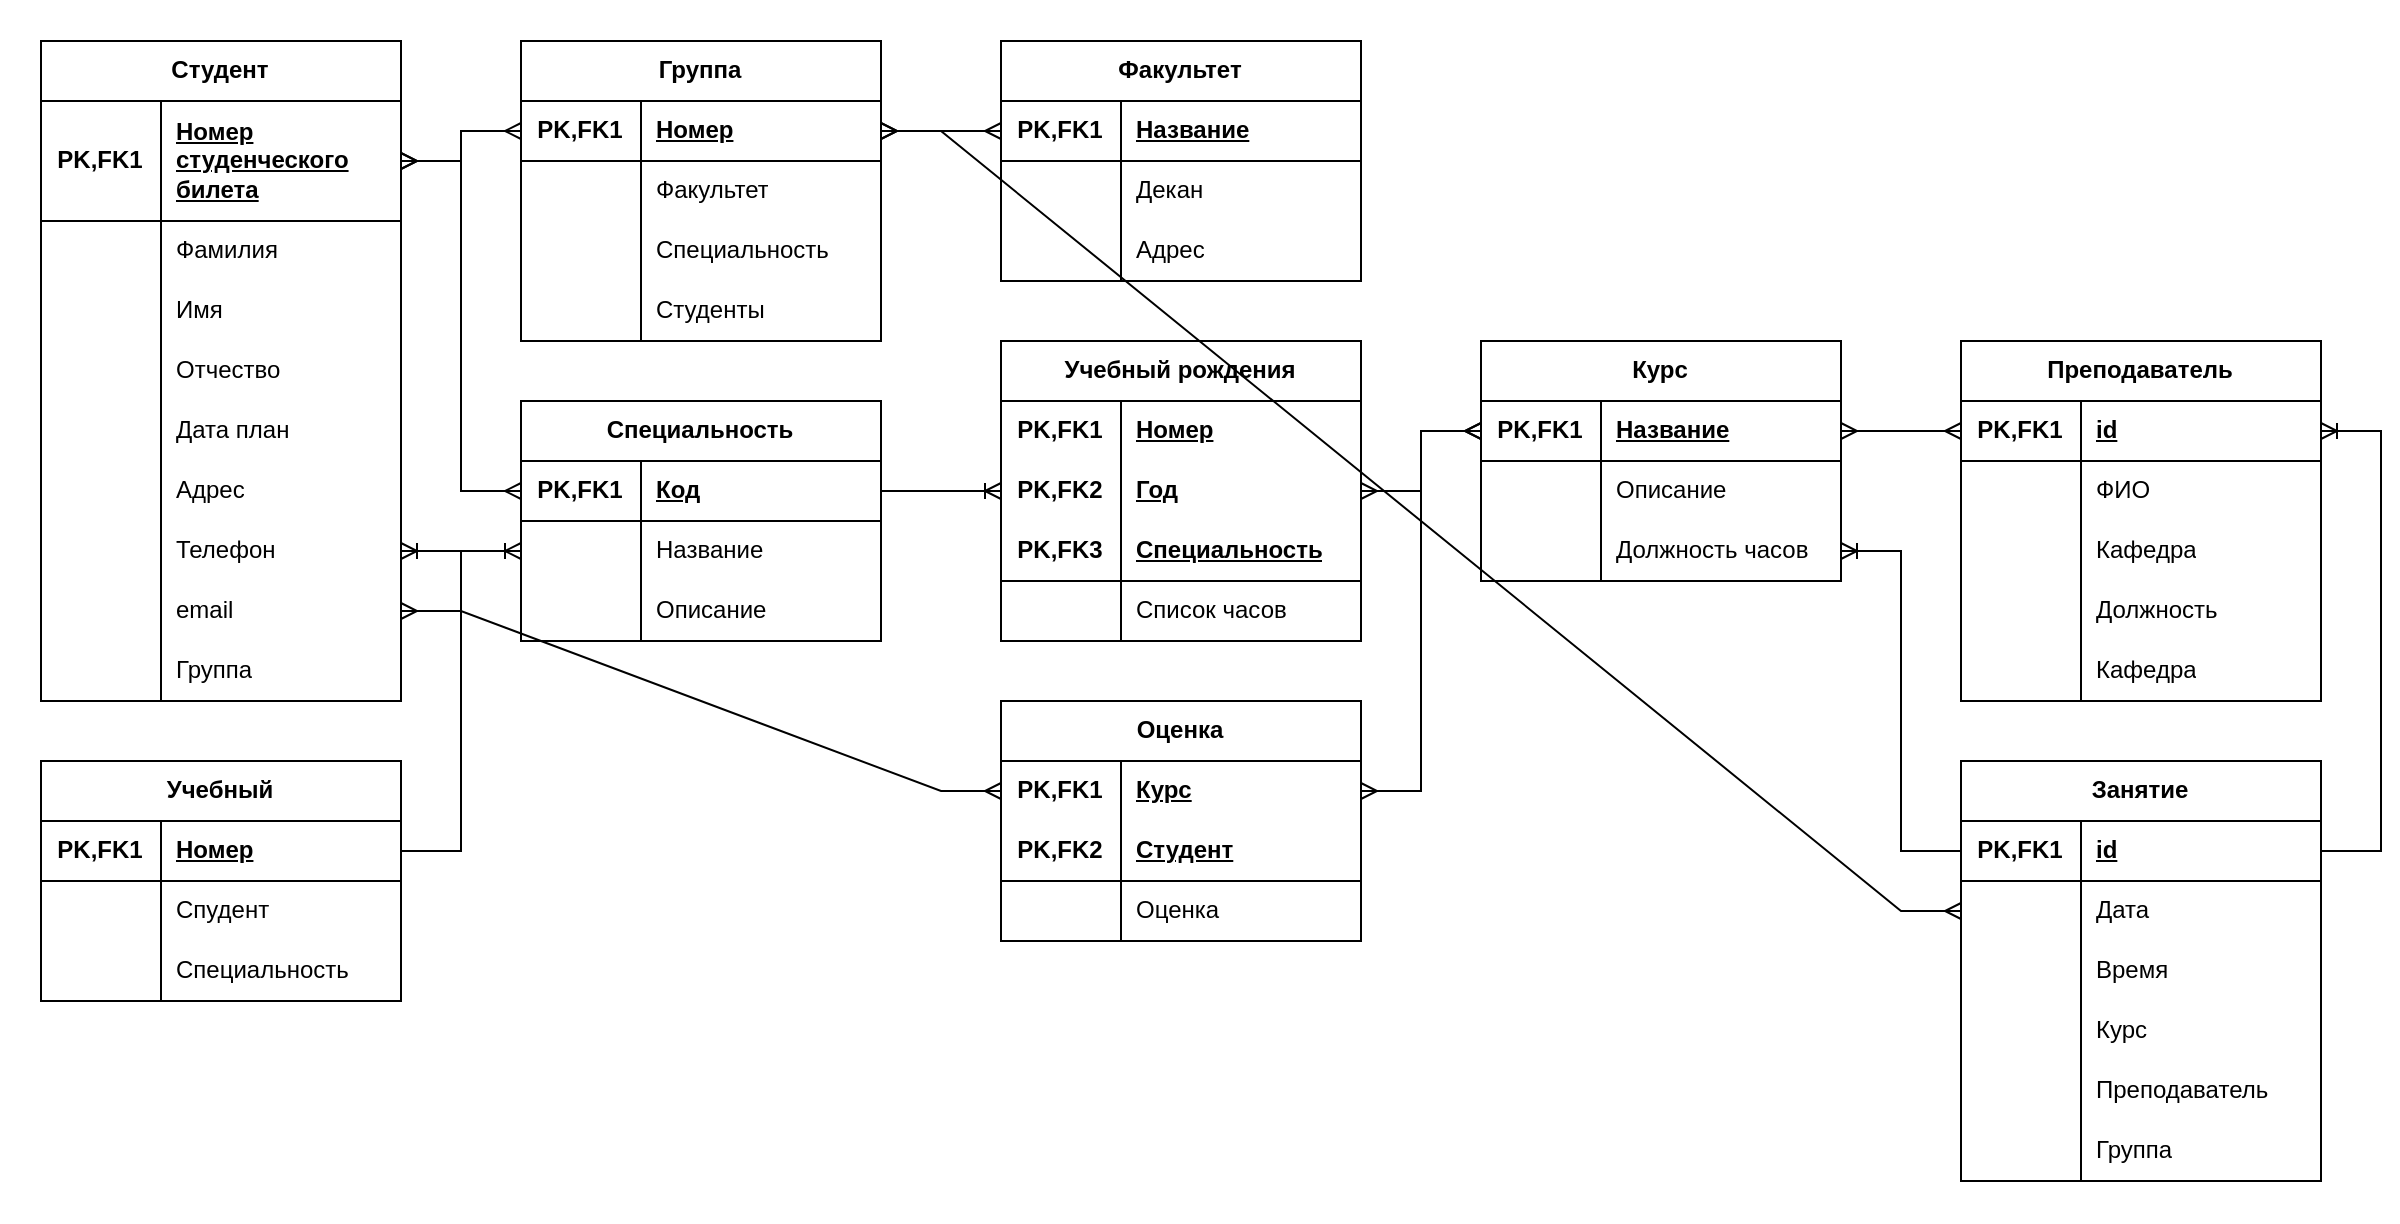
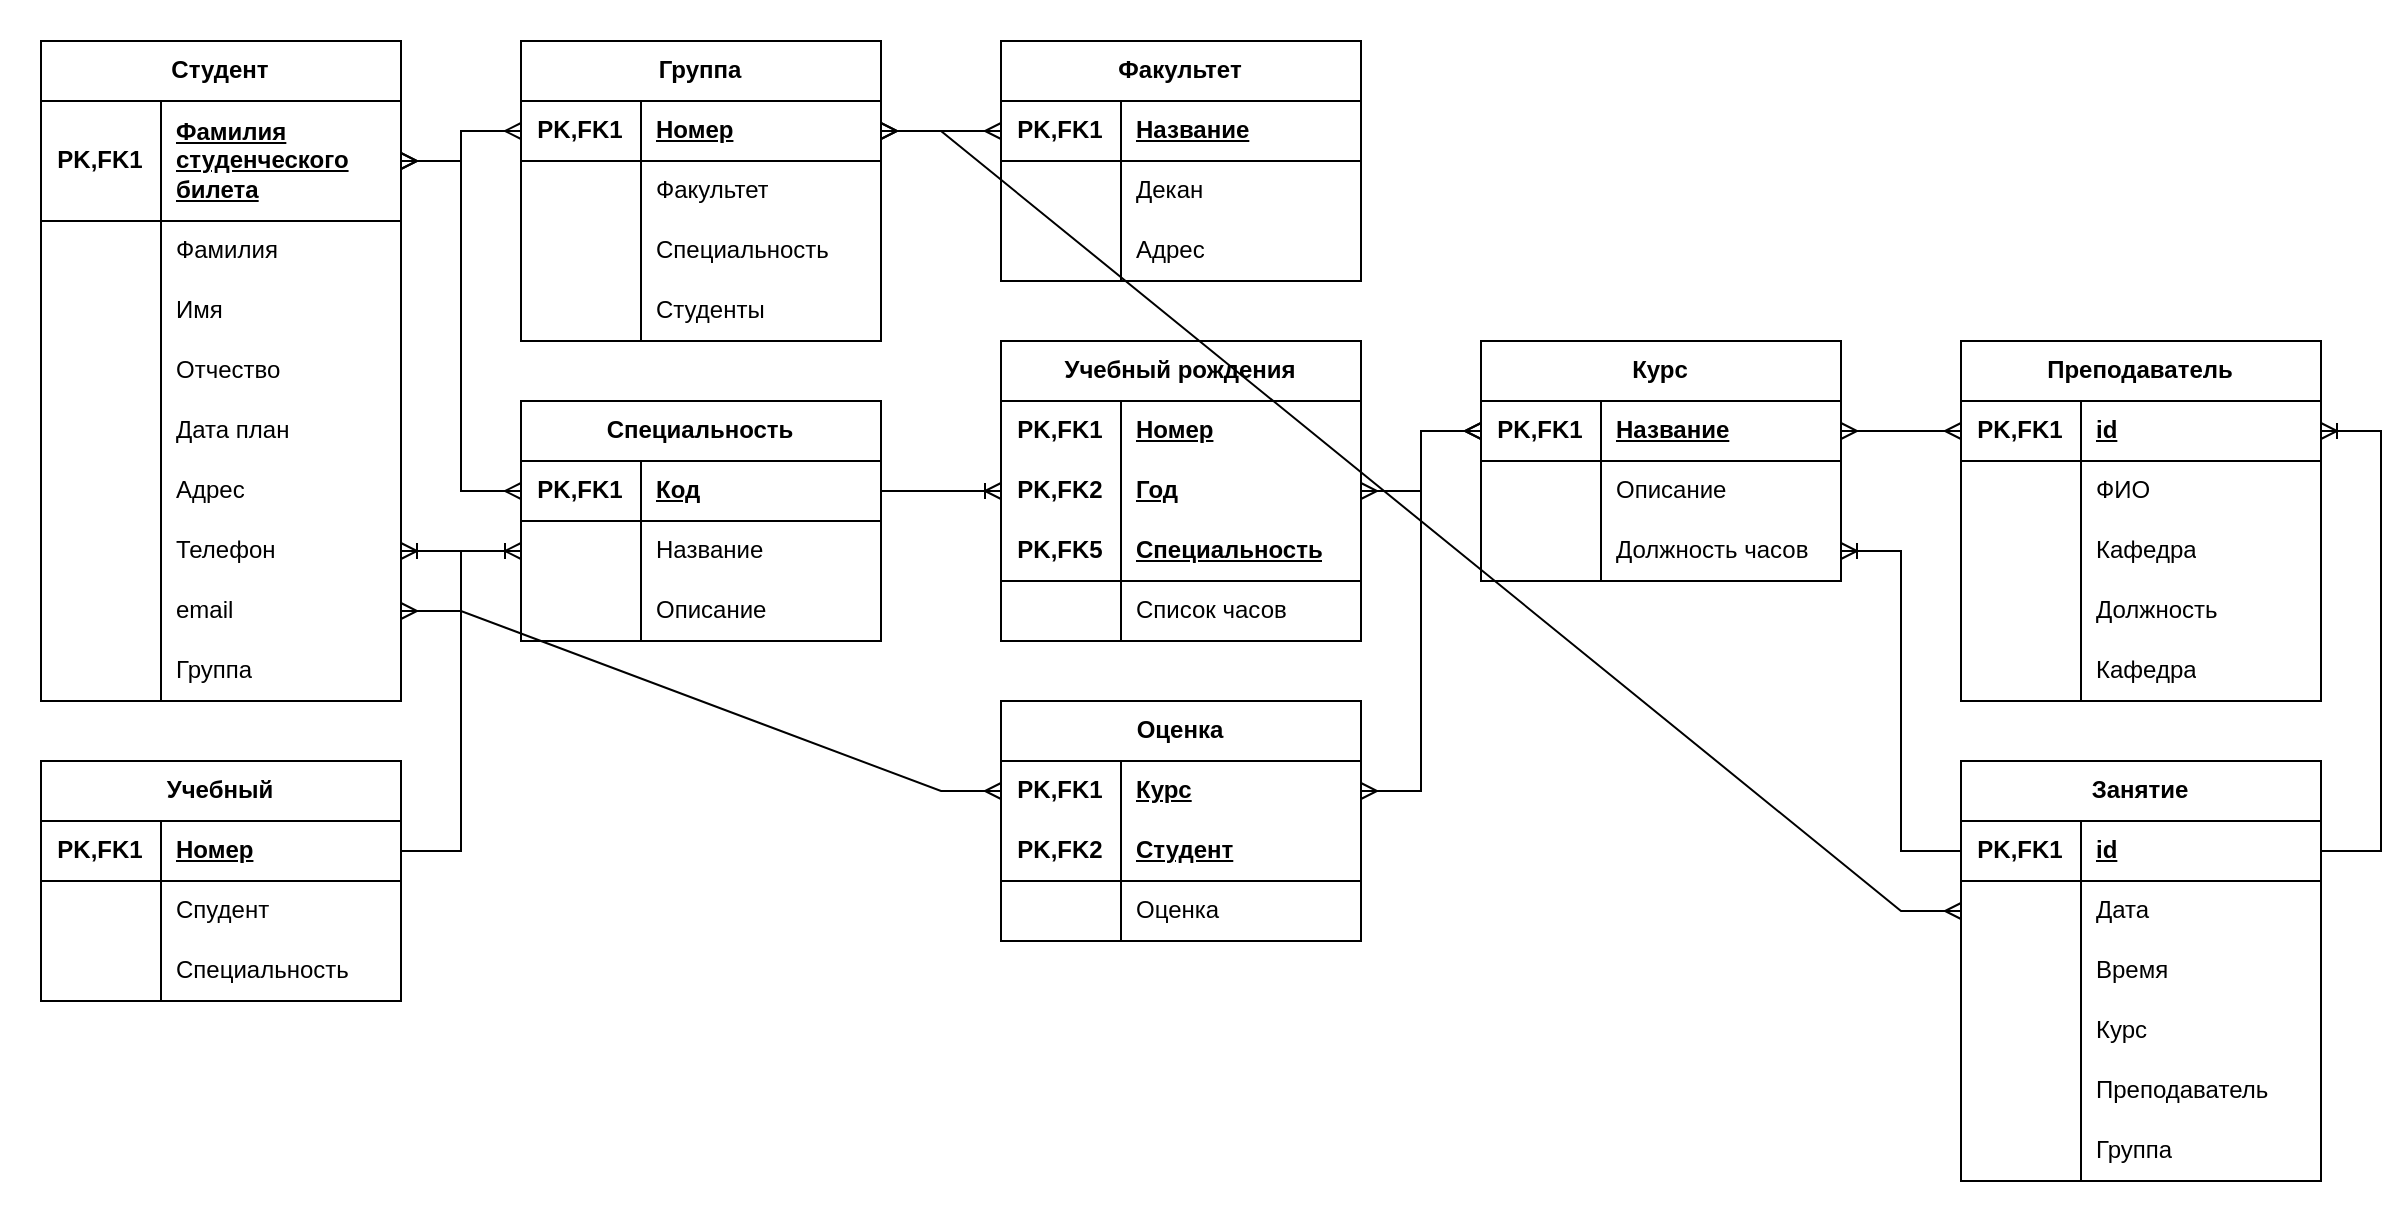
node "Номер студенческого билета": label "Номер студенческого билета" -> "Фамилия студенческого билета"
node "PK,FK3": label "PK,FK3" -> "PK,FK5"
